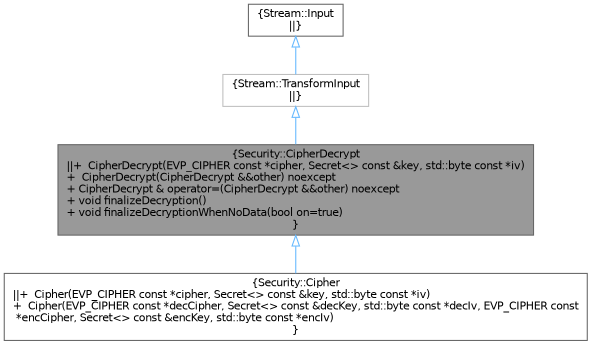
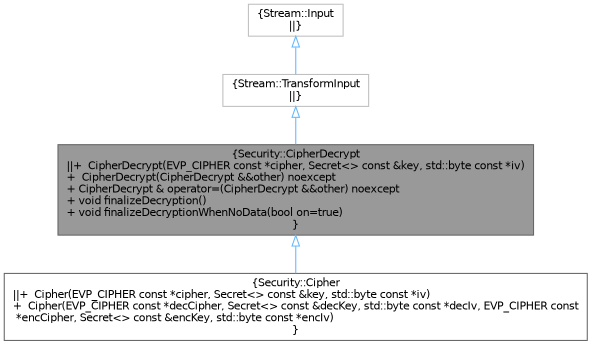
node "{Stream::Input ||}": color gray40 -> grey75
